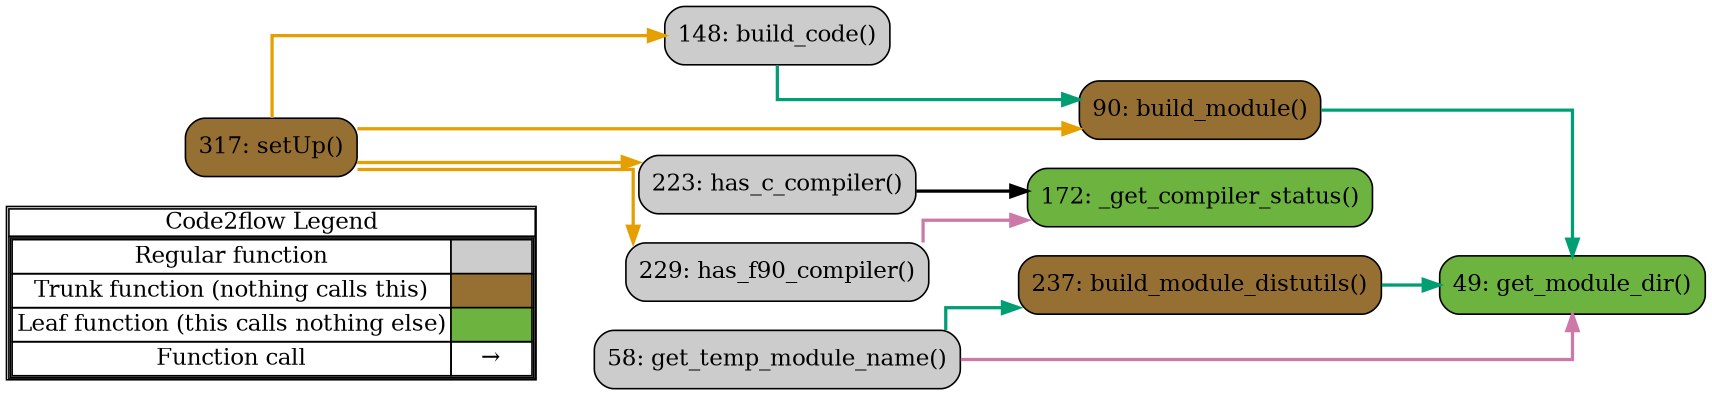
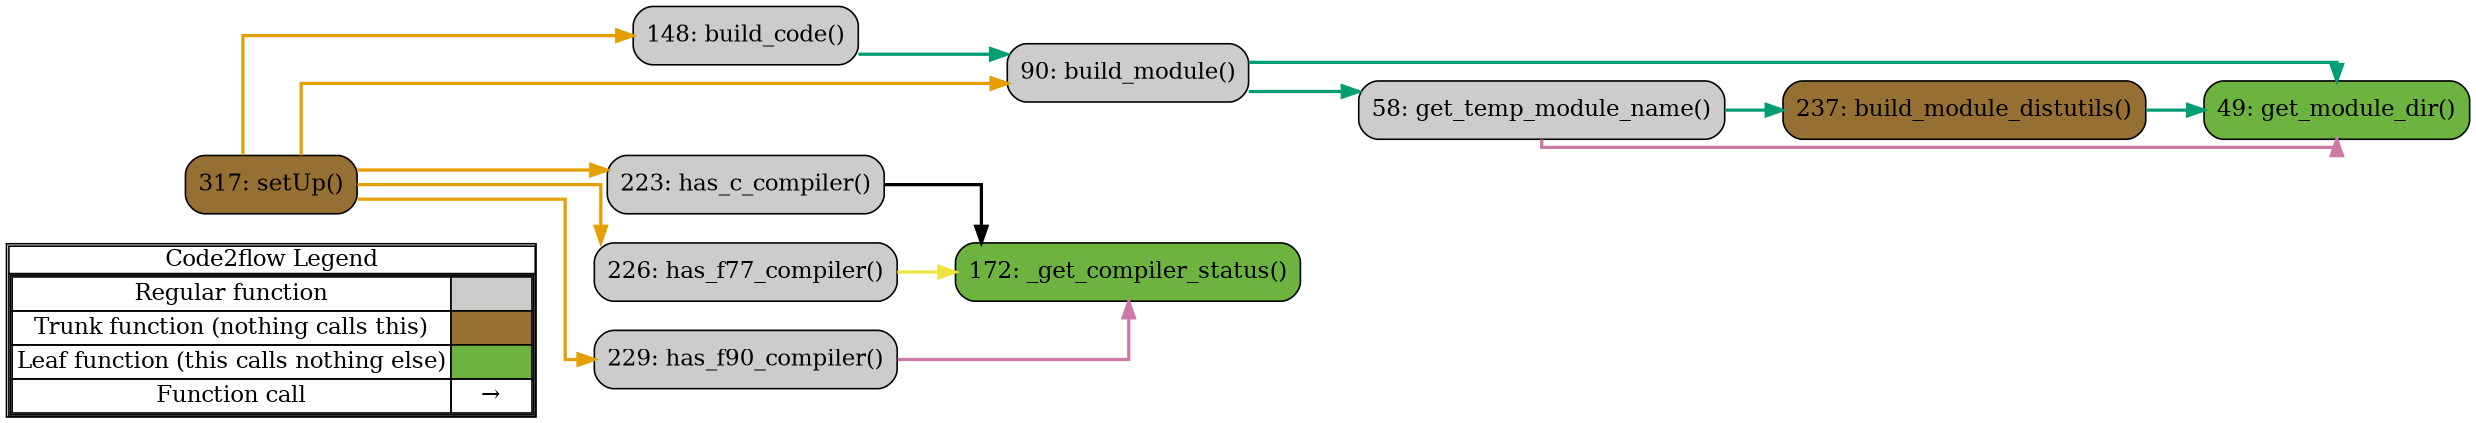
edge "90: build_module()" -> "58: get_temp_module_name()": added
node "90: build_module()": fillcolor #966f33 -> #cccccc
node "226: has_f77_compiler()": added
